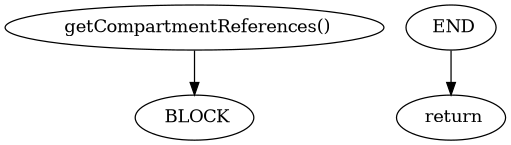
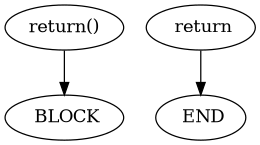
node "getCompartmentReferences()": label "getCompartmentReferences()" -> "return()"
edge "END" -> "return": reversed
